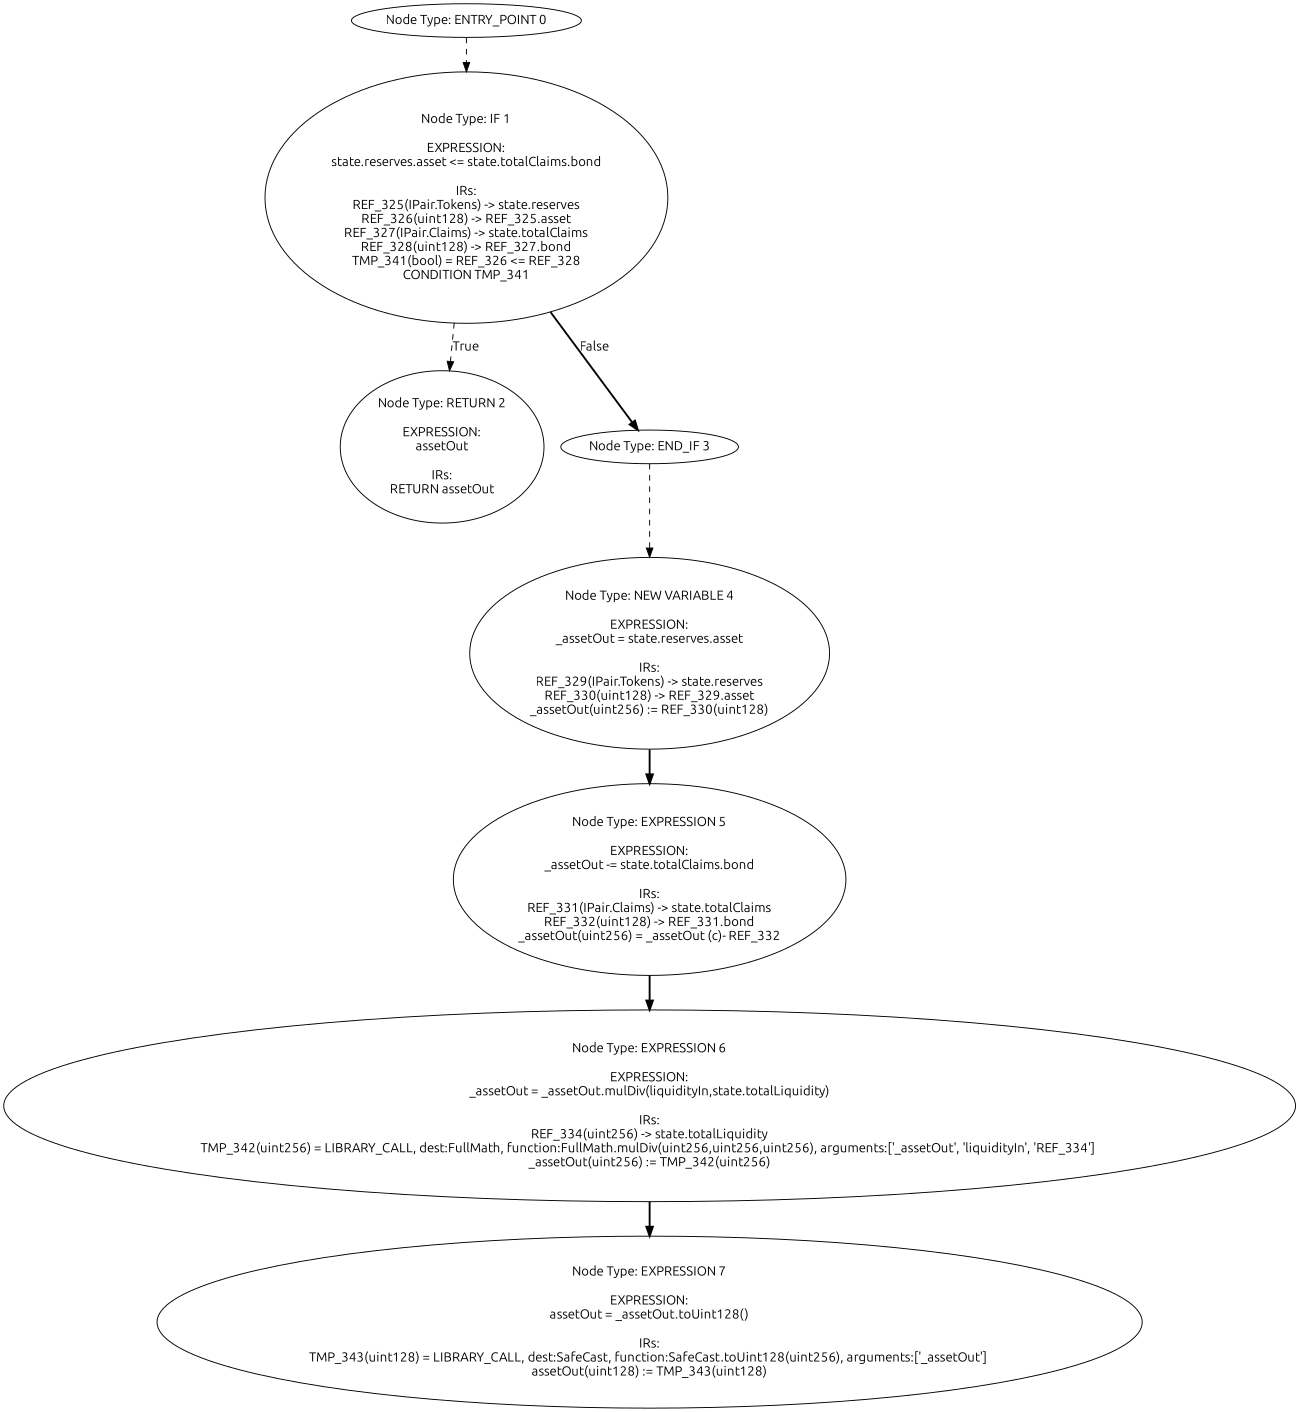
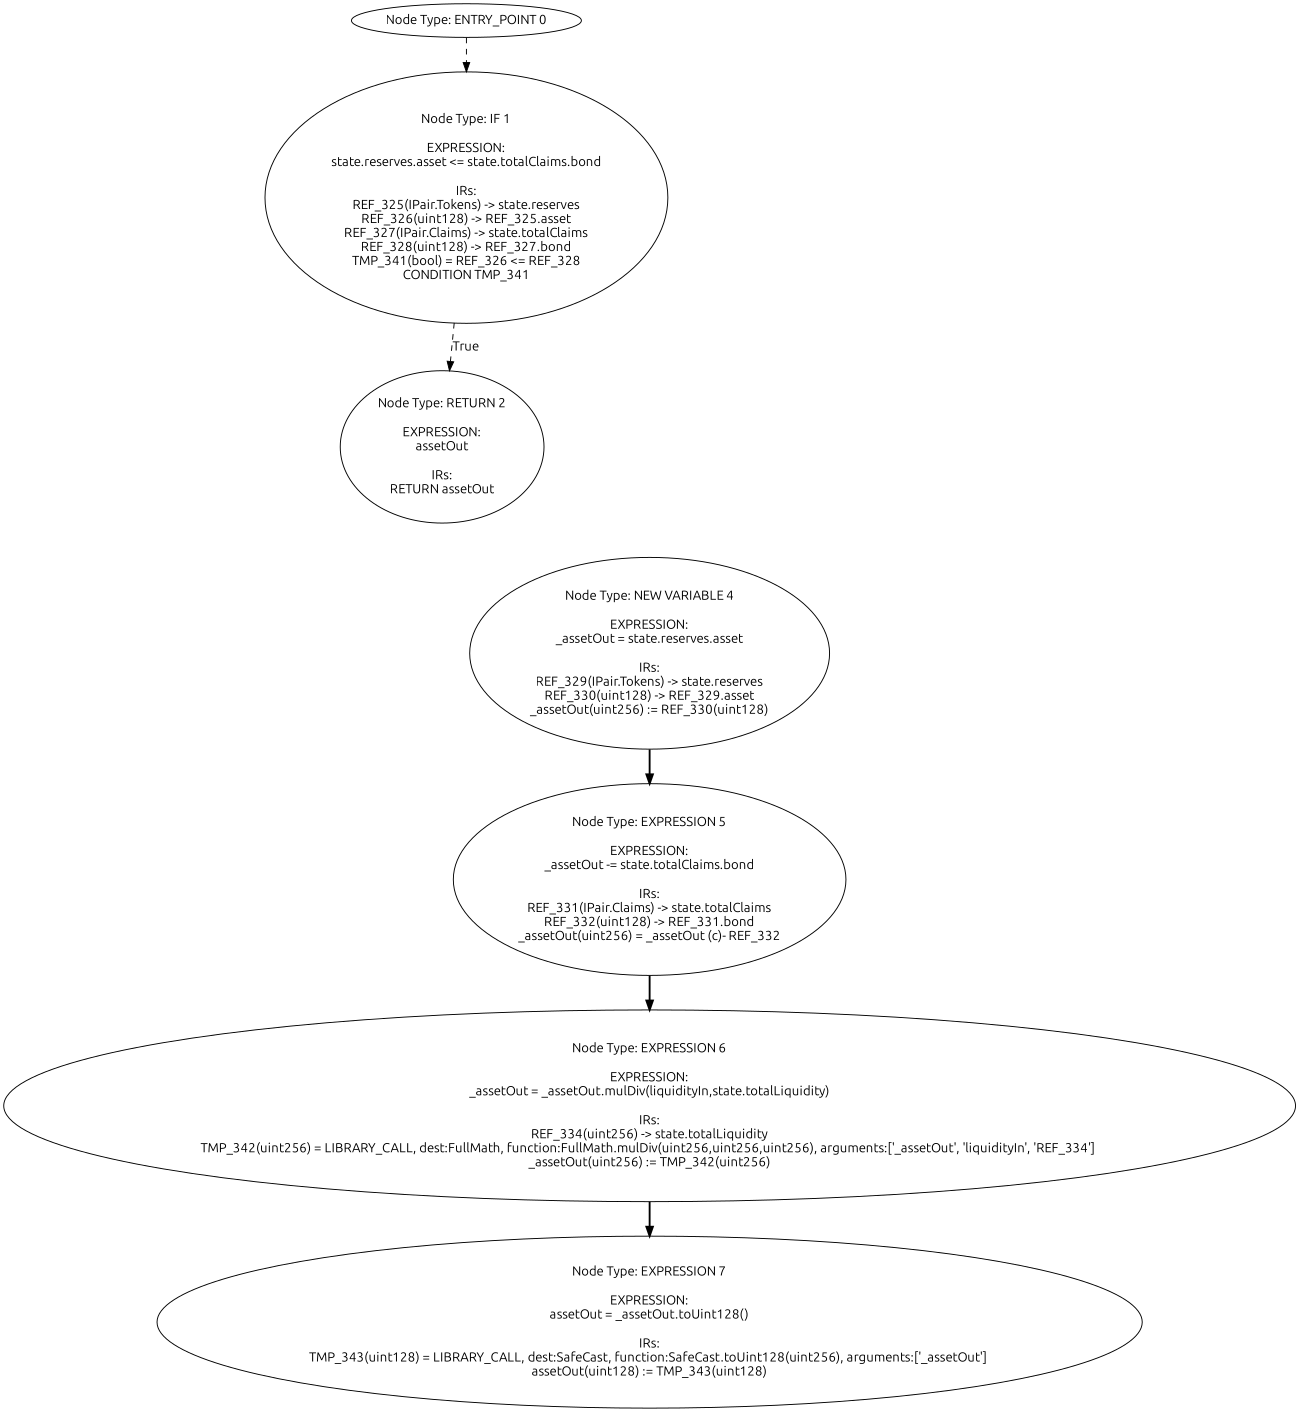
node "Node Type: END_IF 3": removed
